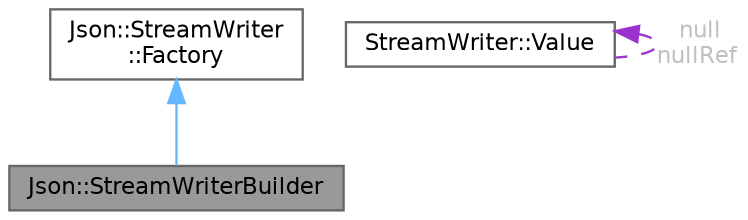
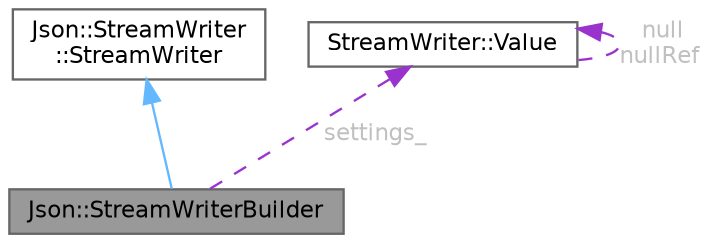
node "Json::StreamWriter ::Factory": label "Json::StreamWriter ::Factory" -> "Json::StreamWriter ::StreamWriter"
edge "Json::StreamWriterBuilder" -> "StreamWriter::Value": added, label "settings_"
